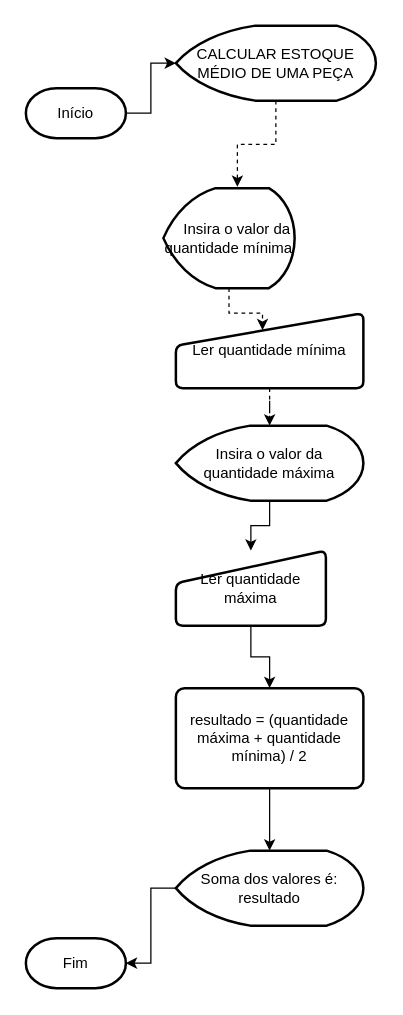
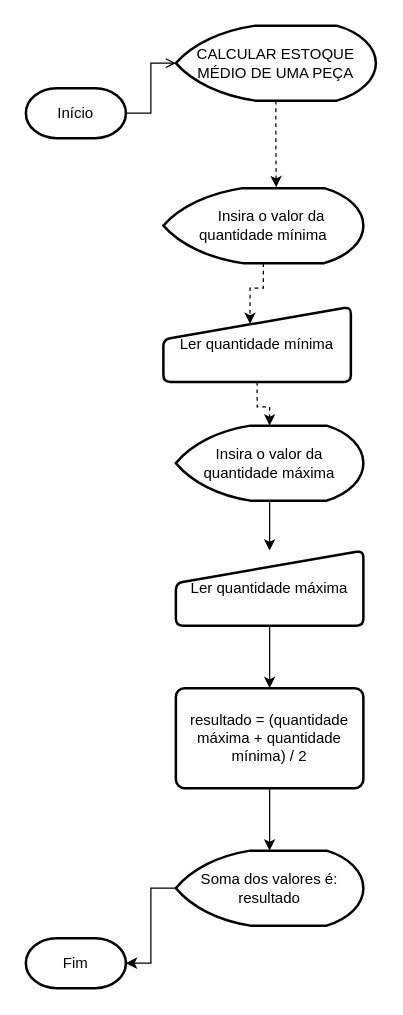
edge "Início" -> "CALCULAR ESTOQUE MÉDIO DE UMA PEÇA": arrowhead classic -> open
node "Insira o valor da quantidade mínima": size 131x100 -> 200x75
node "Ler quantidade mínima": moved (269, 351) -> (257, 344)
node "Ler quantidade máxima": size 150x75 -> 188x75
